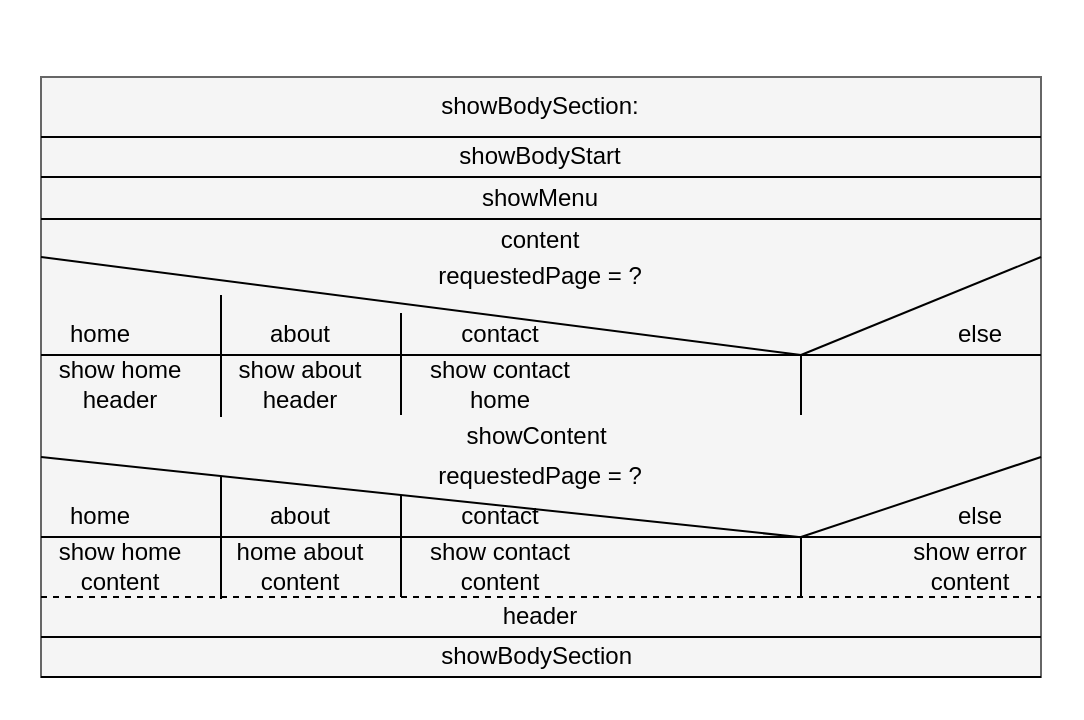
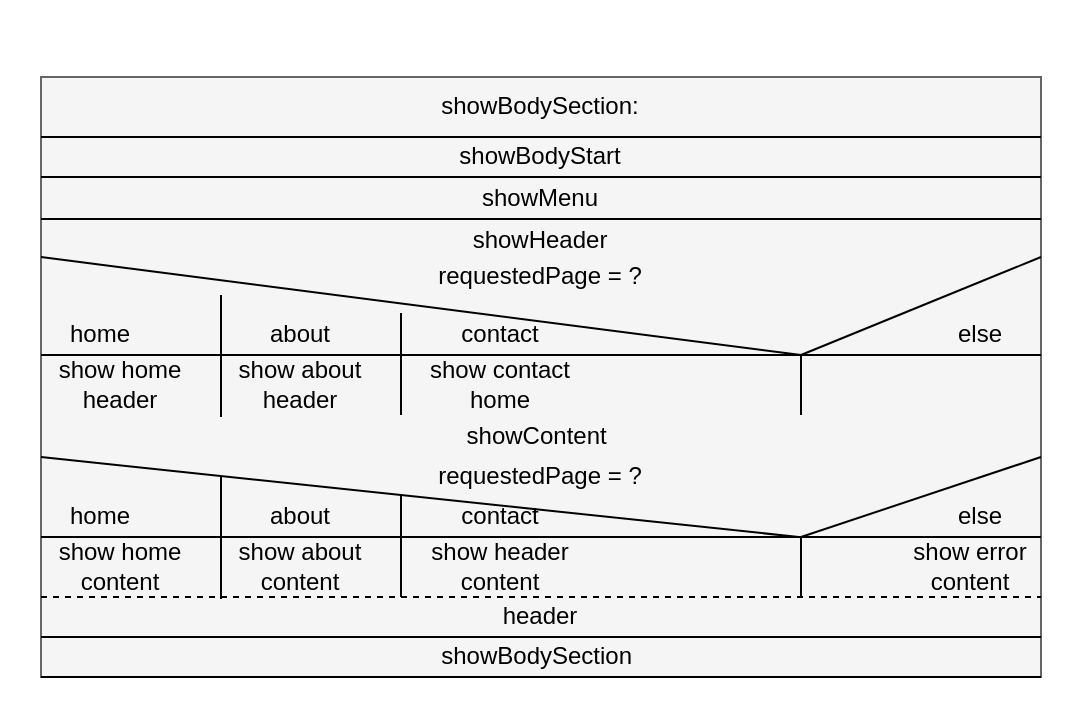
node "content": label "content" -> "showHeader"
node "home about content": label "home about content" -> "show about content"
node "show contact content": label "show contact content" -> "show header content"
